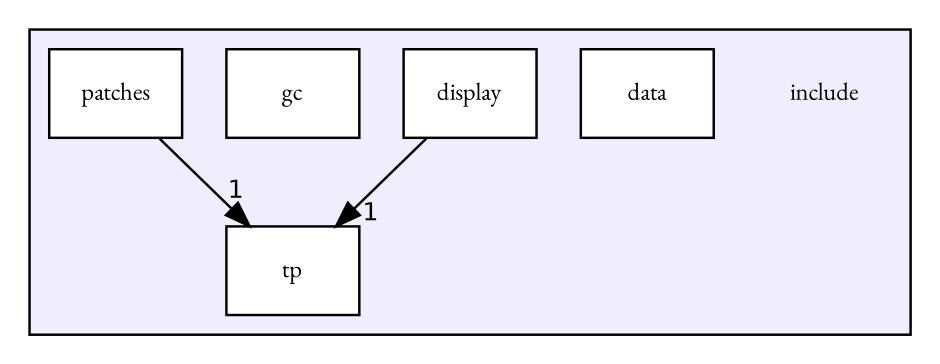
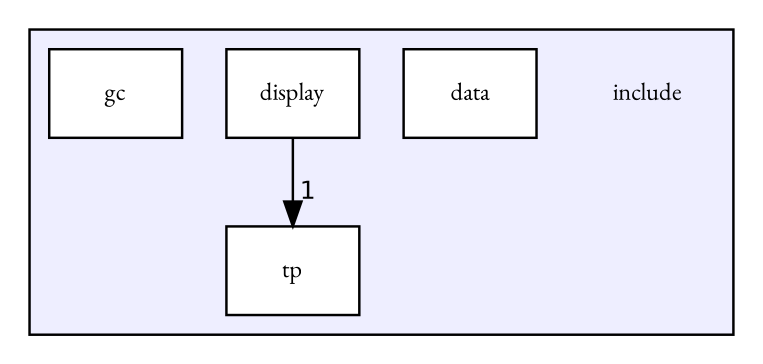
node "patches": removed
